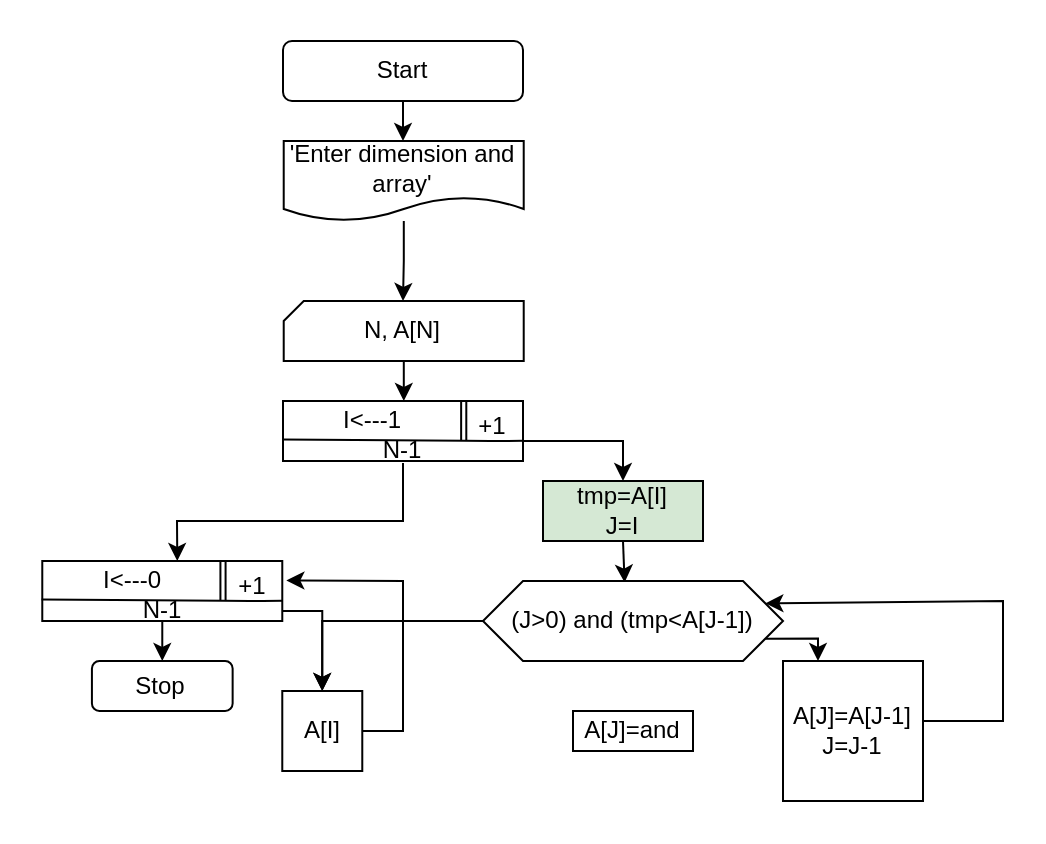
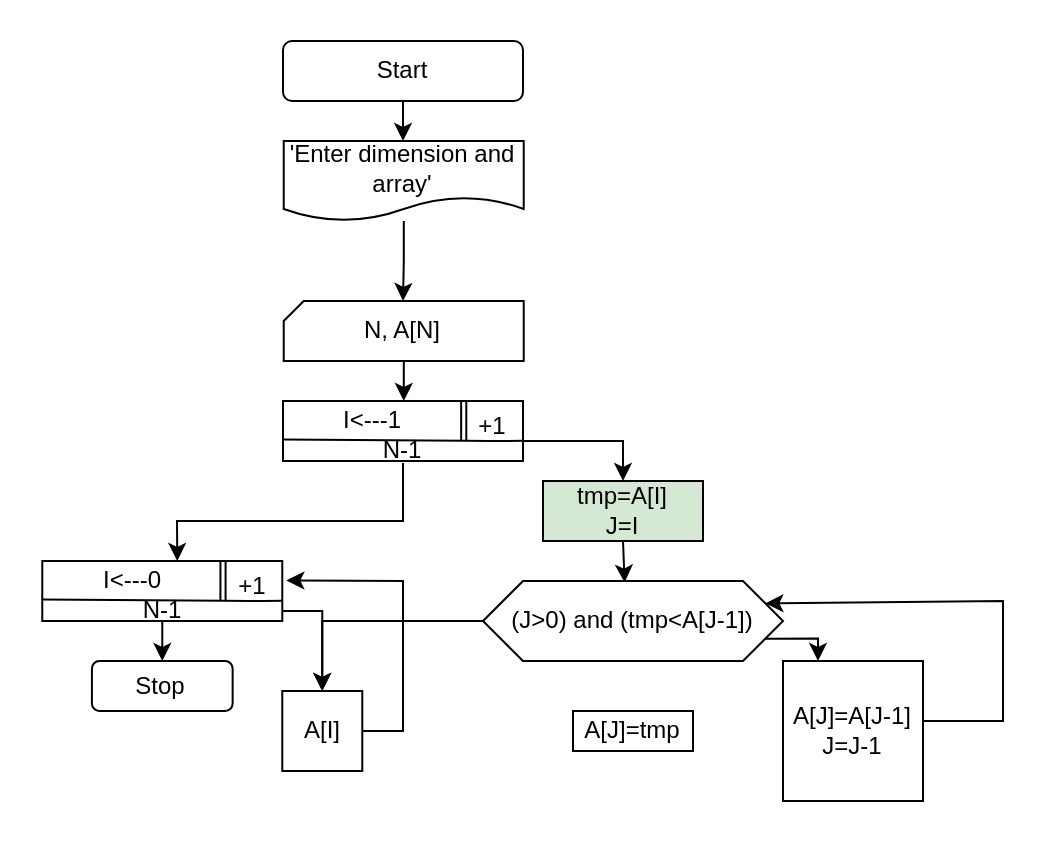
node "A[J]=and": label "A[J]=and" -> "A[J]=tmp"
